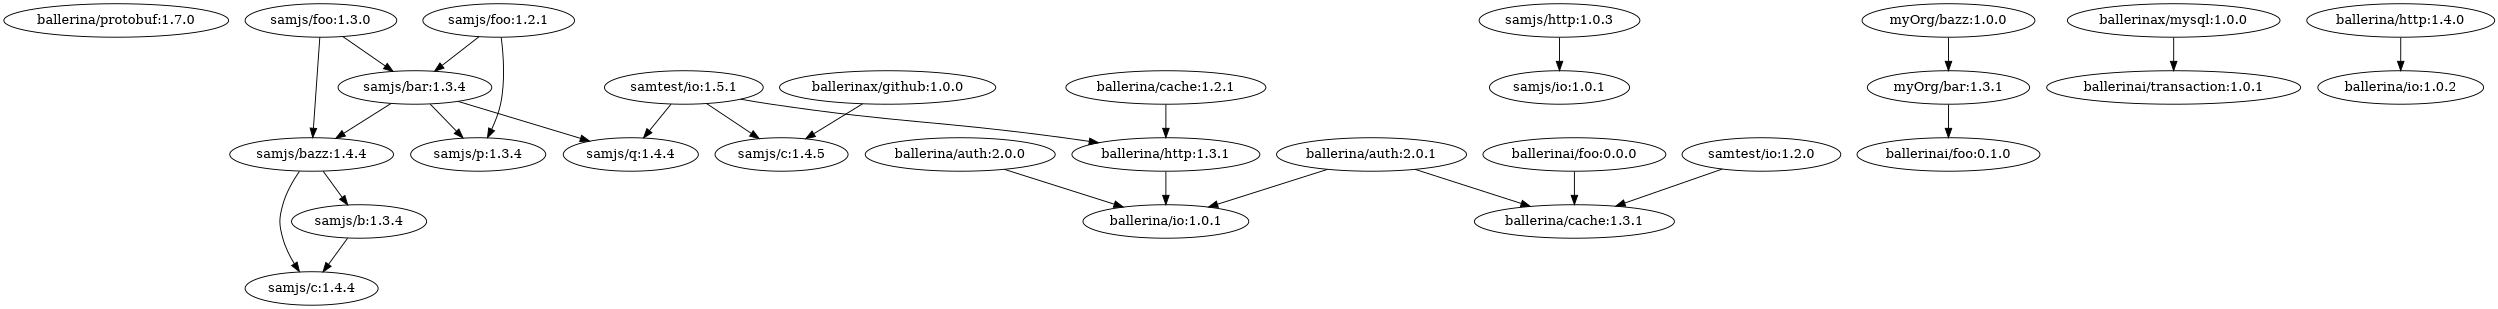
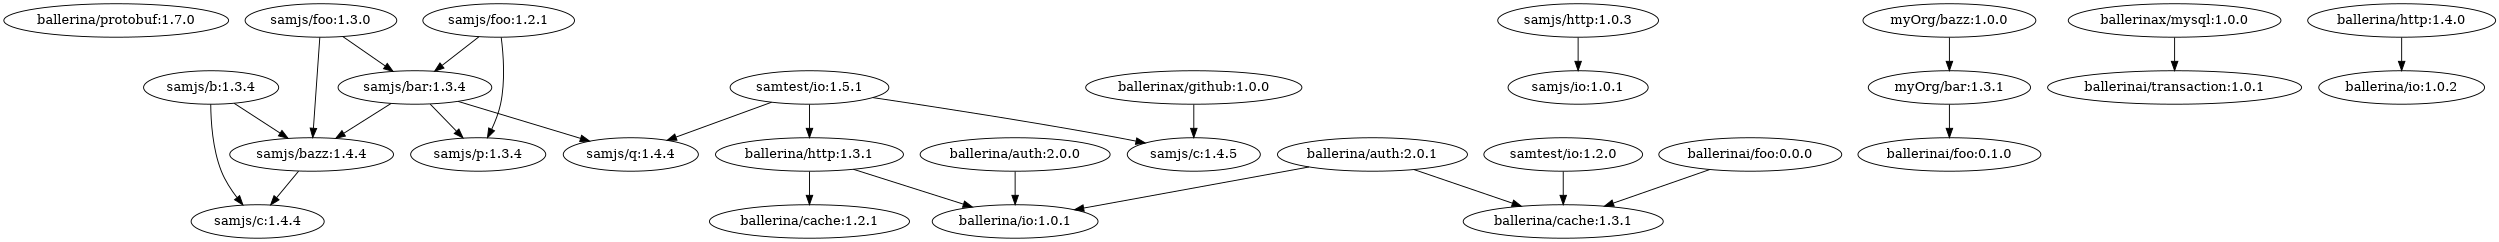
edge "ballerina/cache:1.2.1" -> "ballerina/http:1.3.1": reversed
edge "samjs/bazz:1.4.4" -> "samjs/b:1.3.4": reversed
